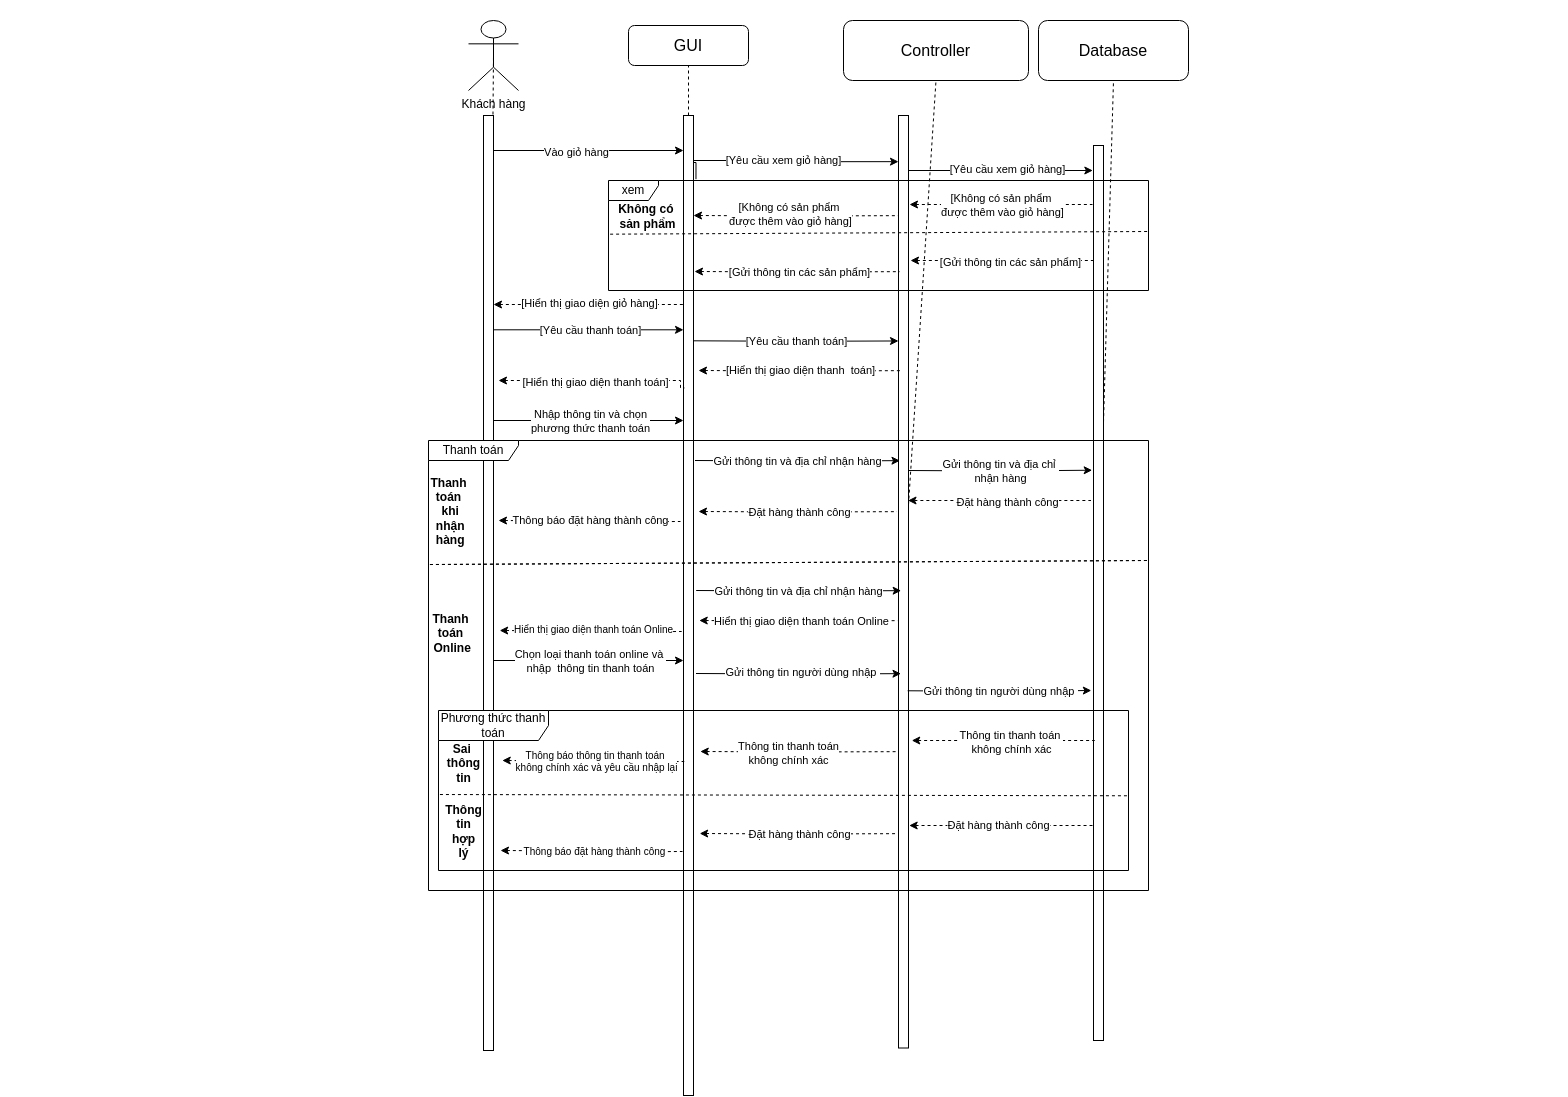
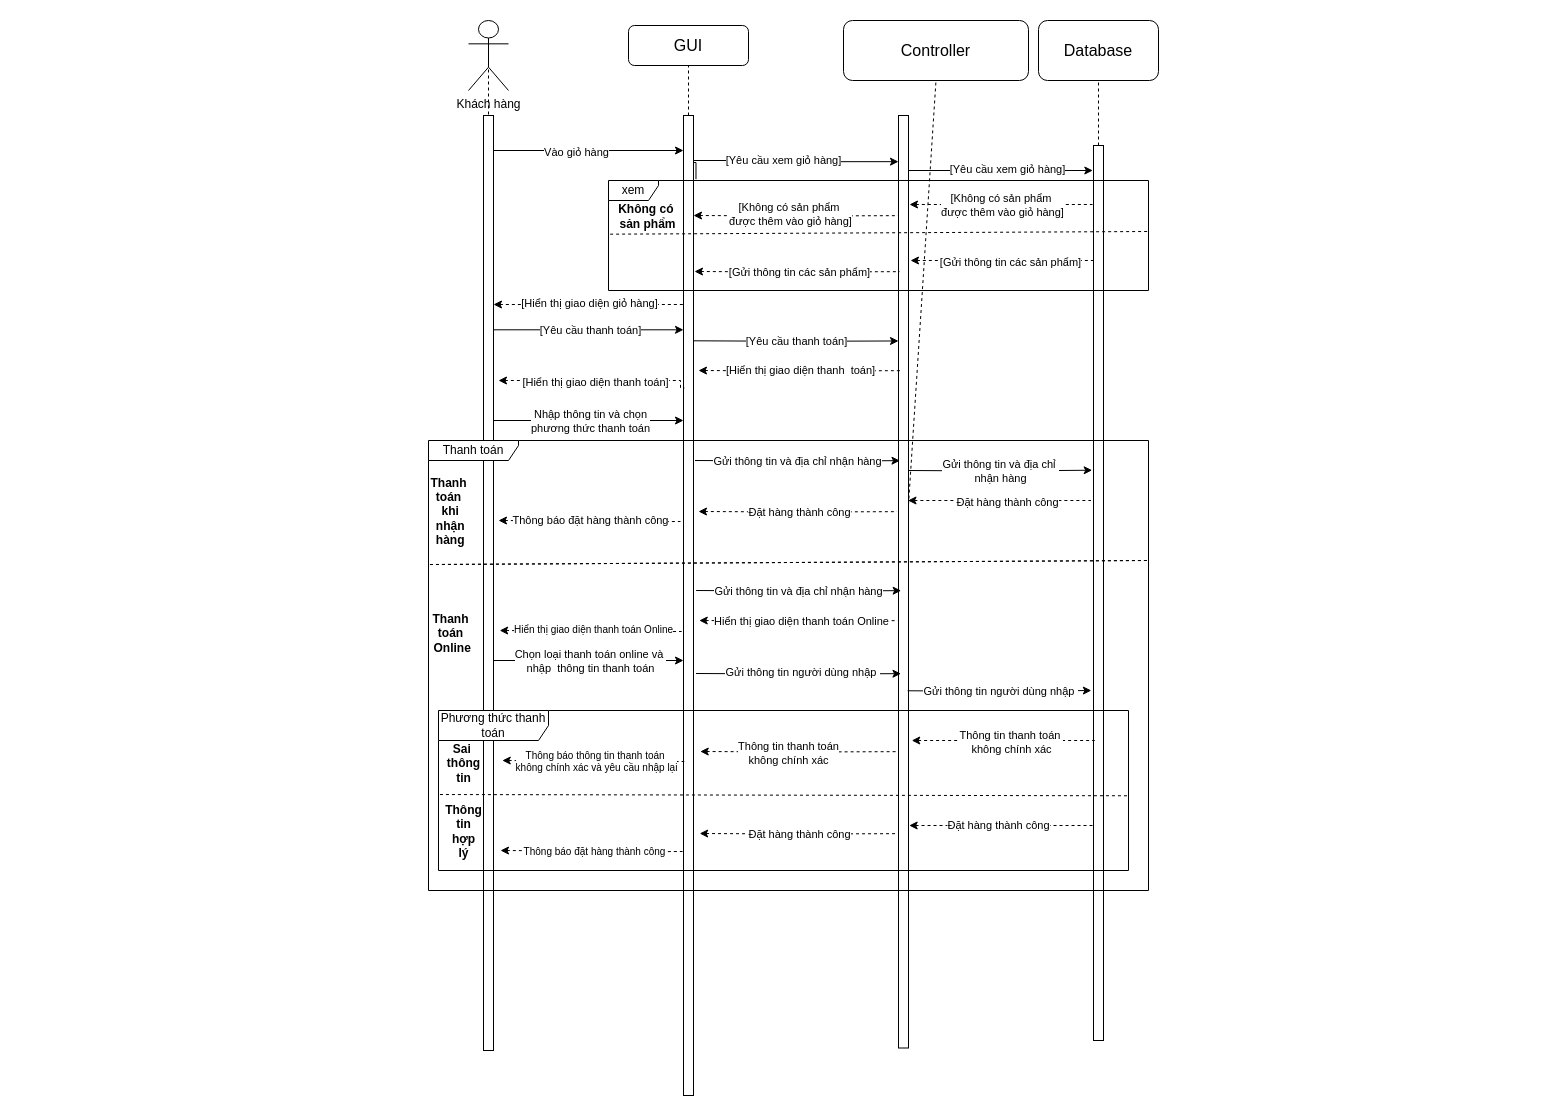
node "Database": size 150x60 -> 120x60
node "Khách hàng": size 50x70 -> 40x70
